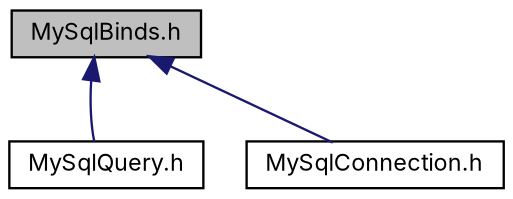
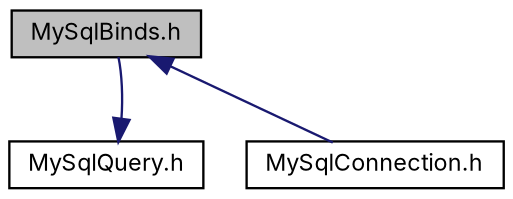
edge "MySqlQuery.h" -> "MySqlBinds.h": reversed
